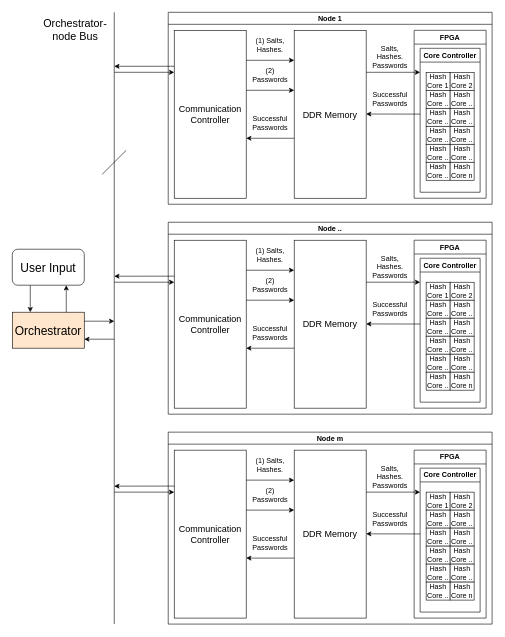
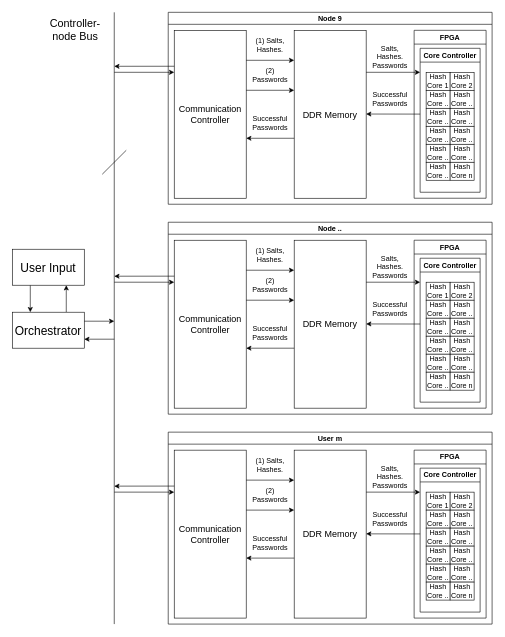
node "Node 1": label "Node 1" -> "Node 9"
node "Orchestrator-node Bus": label "Orchestrator-node Bus" -> "Controller-node Bus"
node "User Input": shape rounded rectangle -> rectangle
node "Orchestrator": fillcolor #ffe6cc -> #ffffff
node "Node m": label "Node m" -> "User m"
